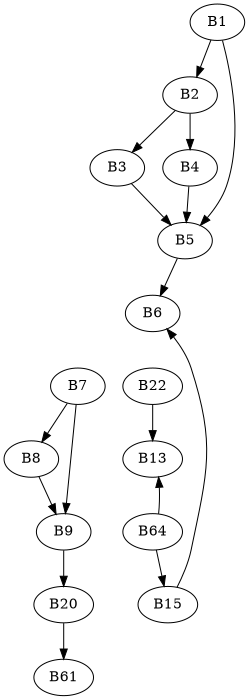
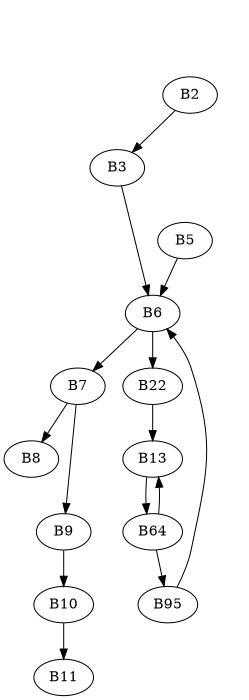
node "B1": removed
node "B4": removed
edge "B3" -> "B5": now "B3" -> "B6"
edge "B6" -> "B22": added
edge "B6" -> "B7": added
edge "B13" -> "B64": added
edge "B8" -> "B9": removed
node "B20": label "B20" -> "B10"
node "B15": label "B15" -> "B95"
node "B61": label "B61" -> "B11"
